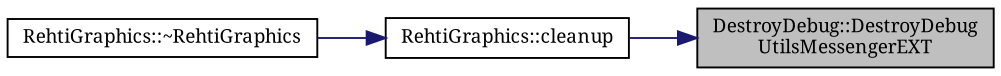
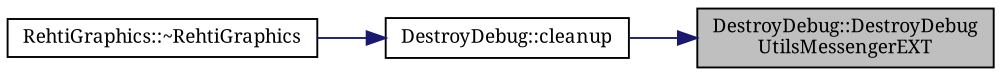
node "RehtiGraphics::cleanup": label "RehtiGraphics::cleanup" -> "DestroyDebug::cleanup"
